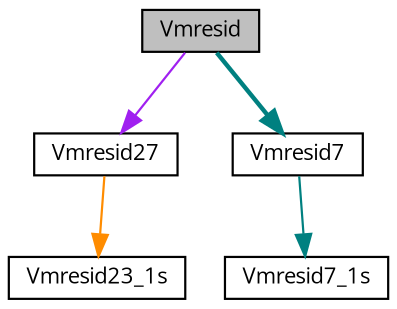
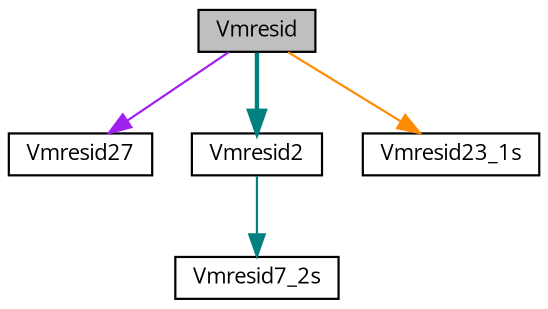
node "Vmresid7": label "Vmresid7" -> "Vmresid2"
edge "Vmresid27" -> "Vmresid23_1s": now "Vmresid" -> "Vmresid23_1s"
node "Vmresid7_1s": label "Vmresid7_1s" -> "Vmresid7_2s"
